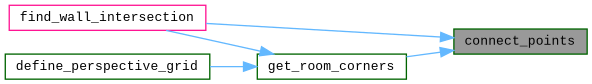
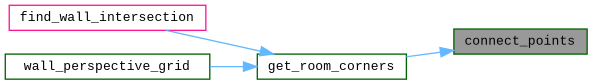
edge "find_wall_intersection" -> "connect_points": removed
node "define_perspective_grid": label "define_perspective_grid" -> "wall_perspective_grid"
